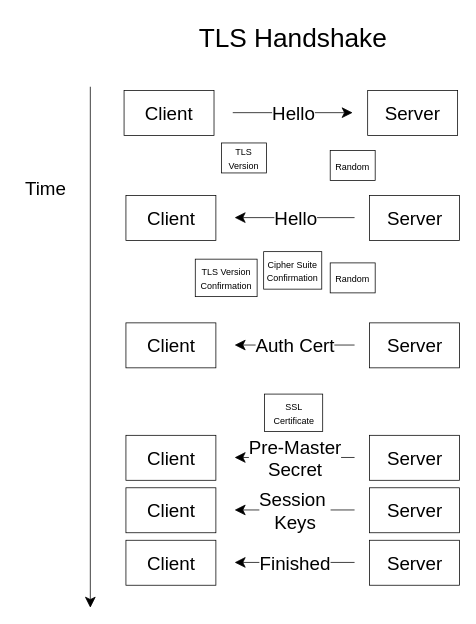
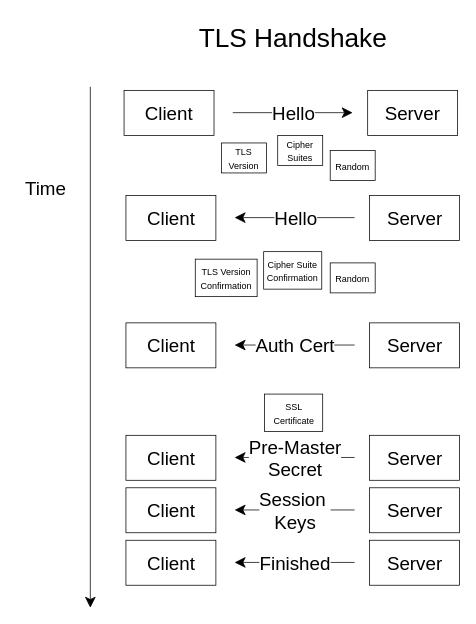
node "Cipher Suites": added
